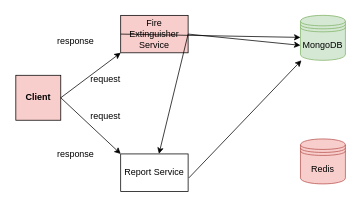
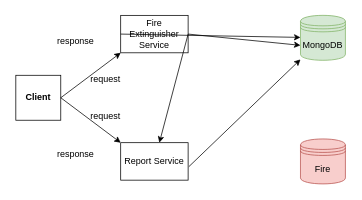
node "Fire Extinguisher Service": fillcolor #f8cecc -> #ffffff
node "Client": fillcolor #f8cecc -> #ffffff
node "Redis": label "Redis" -> "Fire"
node "Report Service": moved (154, 173) -> (154, 162)
